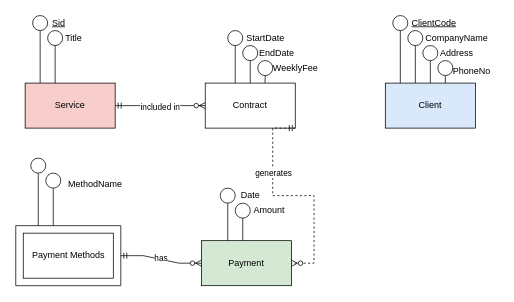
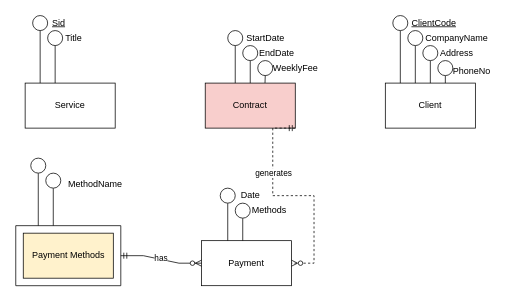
node "Service": fillcolor #f8cecc -> #ffffff
edge "Service" -- "Contract": removed, label "included in"
node "Contract": fillcolor #ffffff -> #f8cecc
node "Client": fillcolor #dae8fc -> #ffffff
node "Amount": label "Amount" -> "Methods"
node "Payment Methods": fillcolor #ffffff -> #fff2cc
node "Payment": fillcolor #d5e8d4 -> #ffffff
